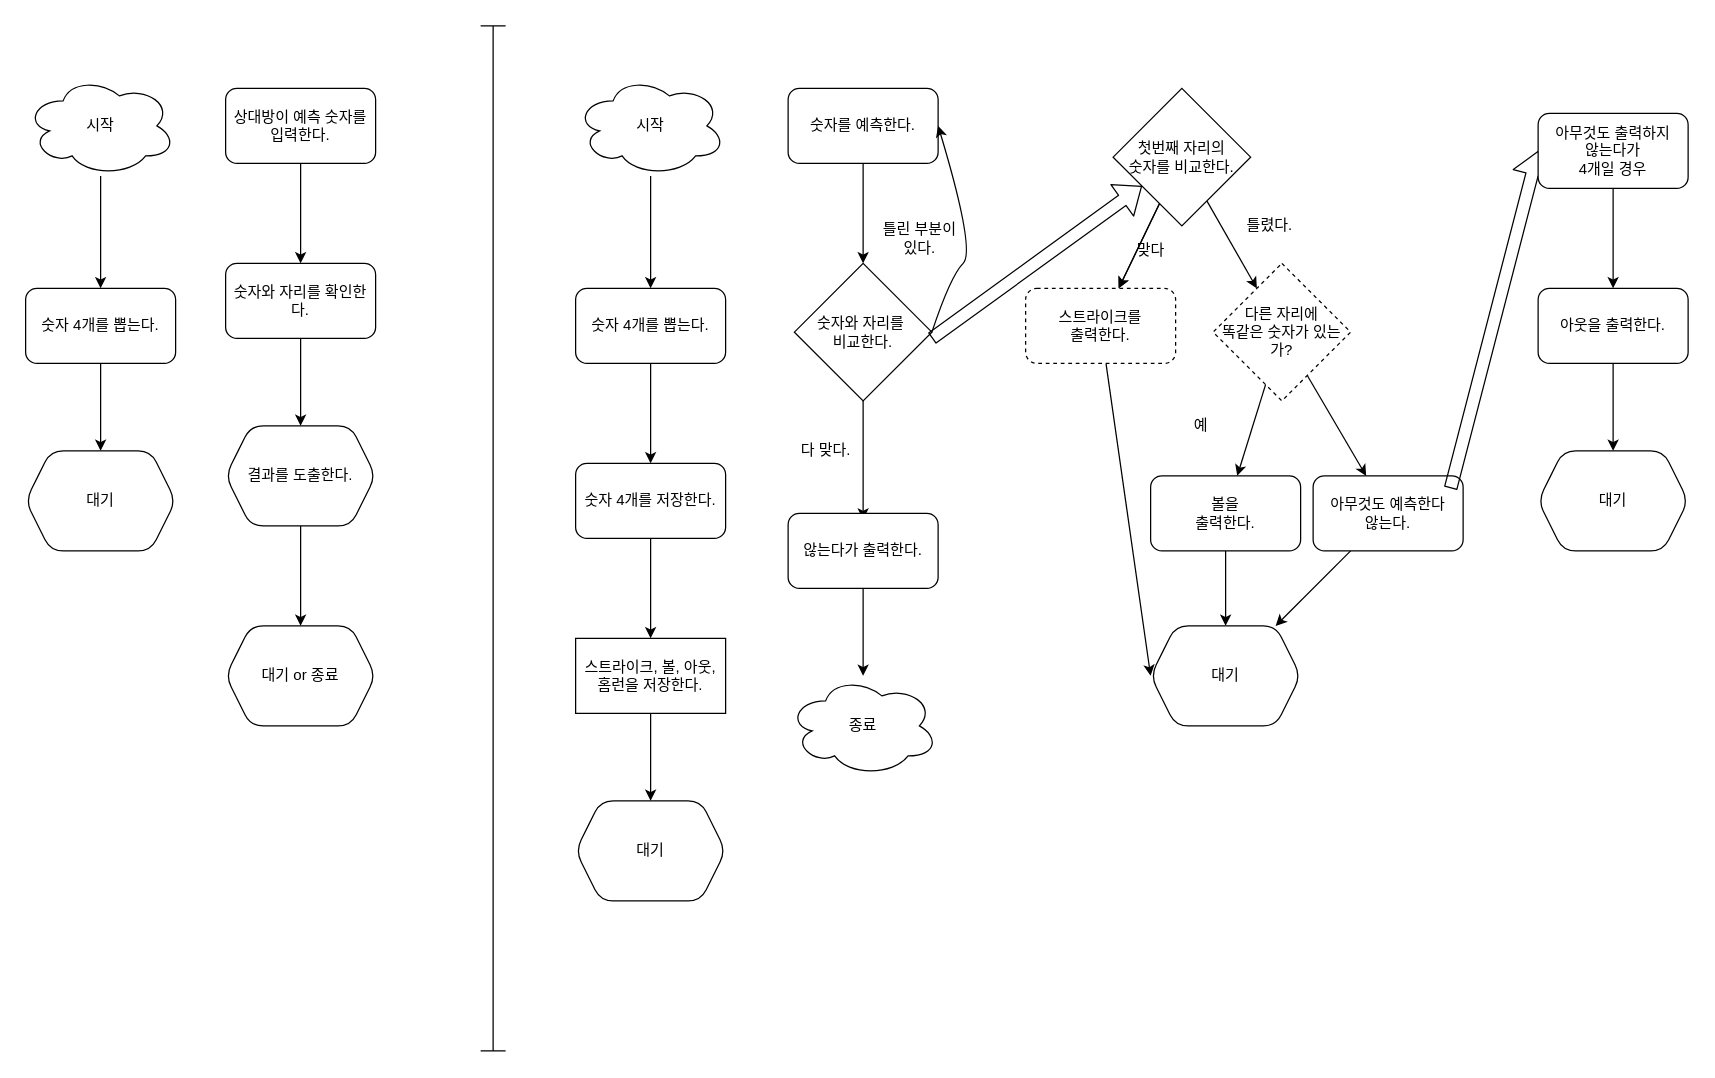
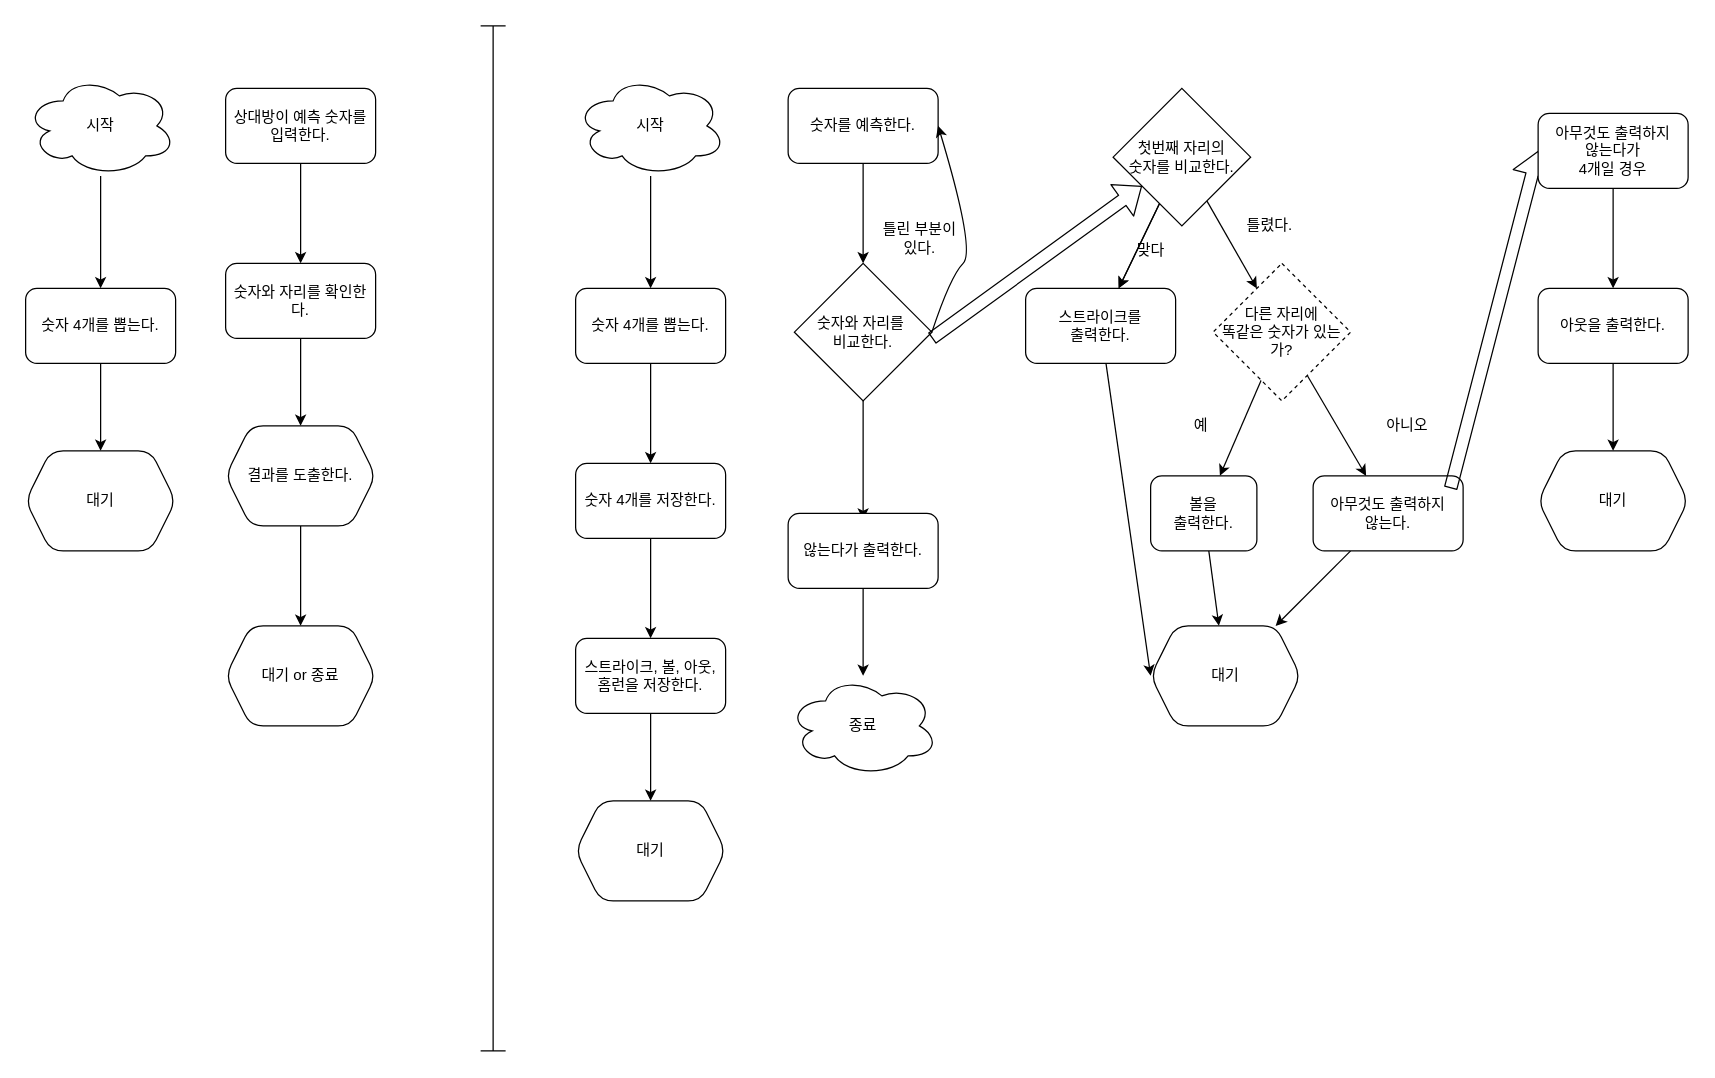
node "스트라이크를 출력한다.": style dashed -> solid
node "아니오": added
node "다 맞다.": removed
node "볼을 출력한다.": size 150x75 -> 106x75
node "아무것도 예측한다 않는다.": label "아무것도 예측한다 않는다." -> "아무것도 출력하지 않는다."
node "스트라이크, 볼, 아웃, 홈런을 저장한다.": shape rectangle -> rounded rectangle
